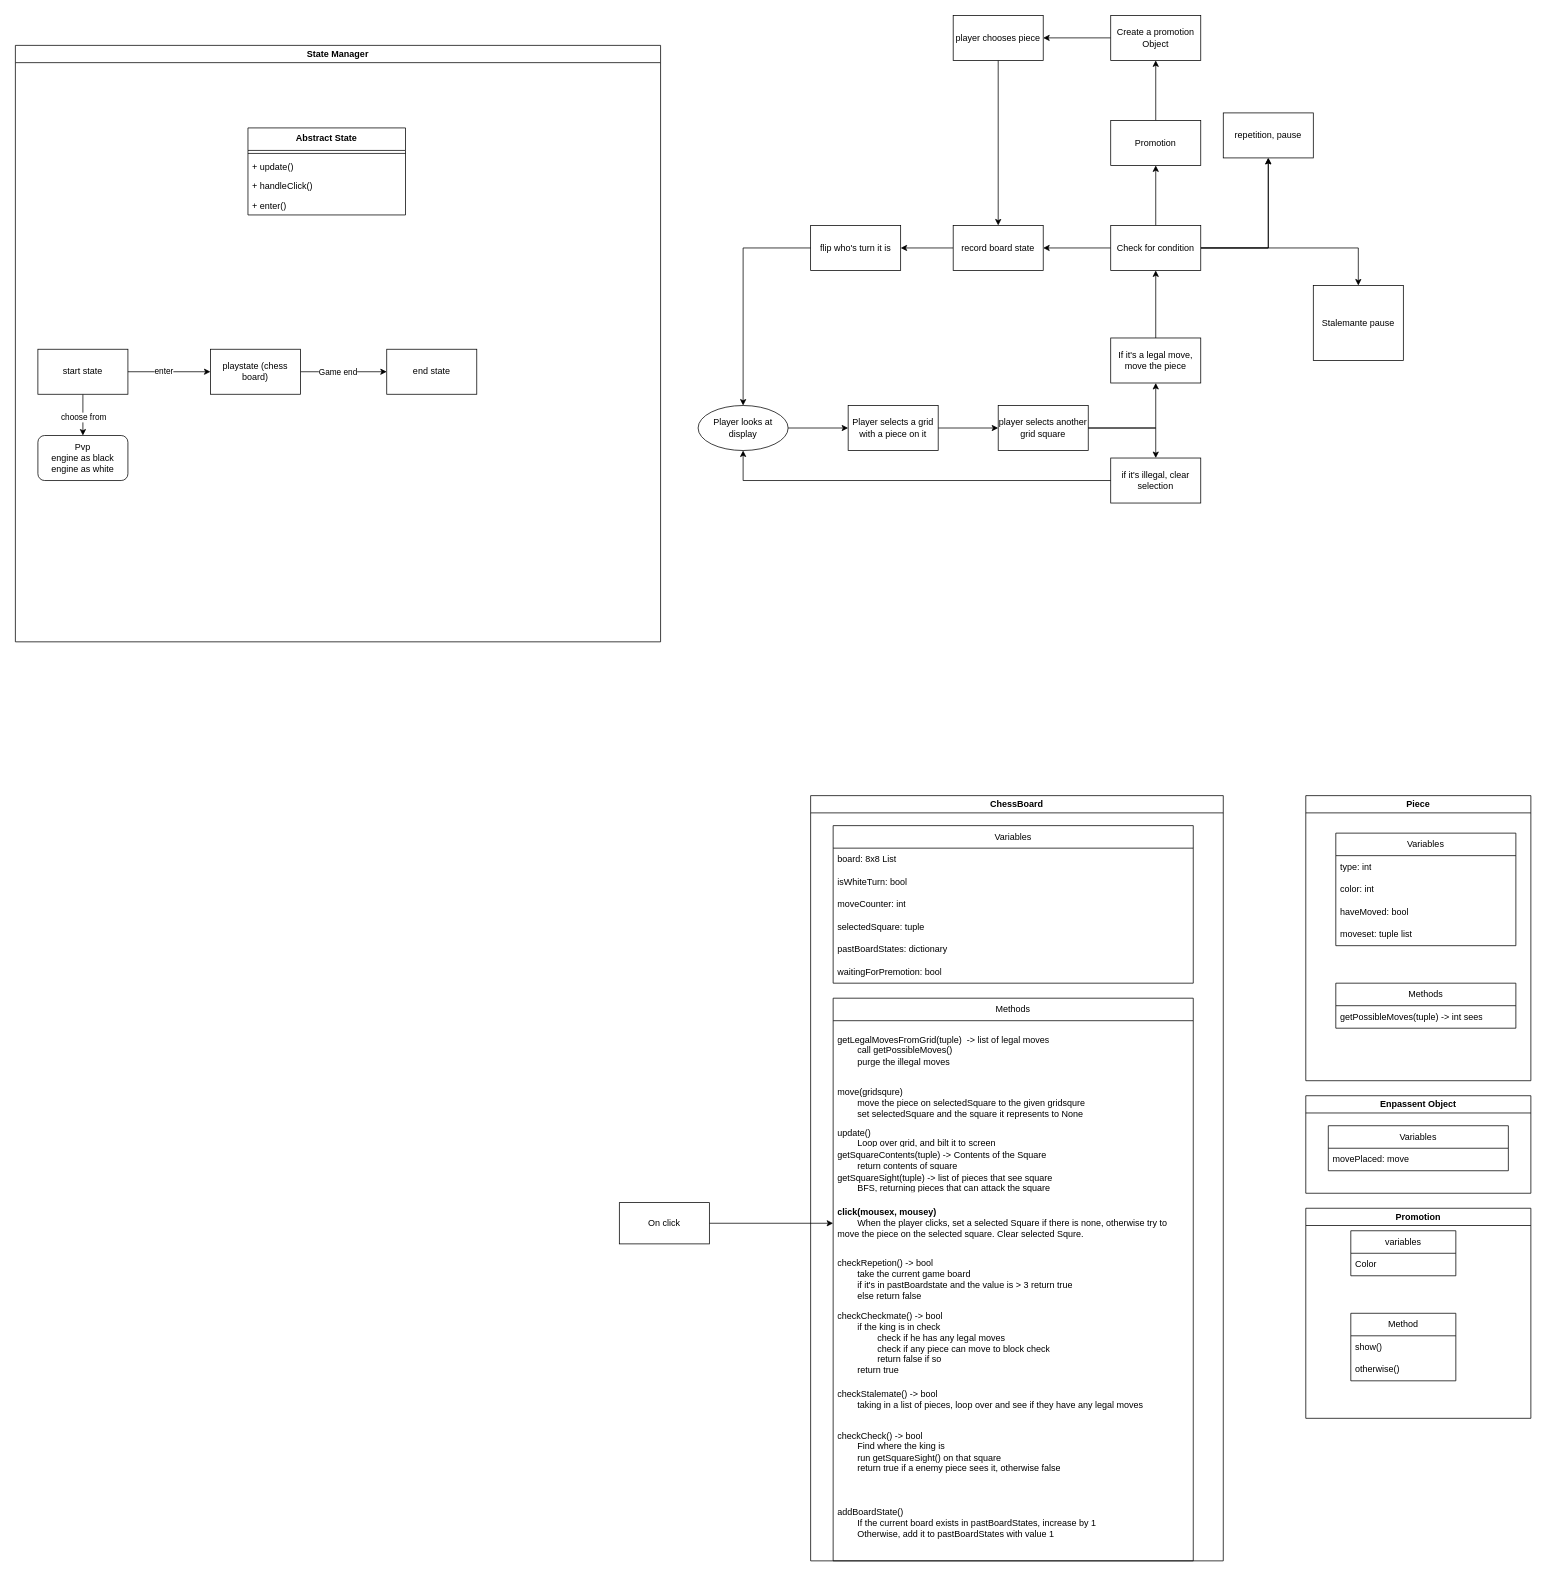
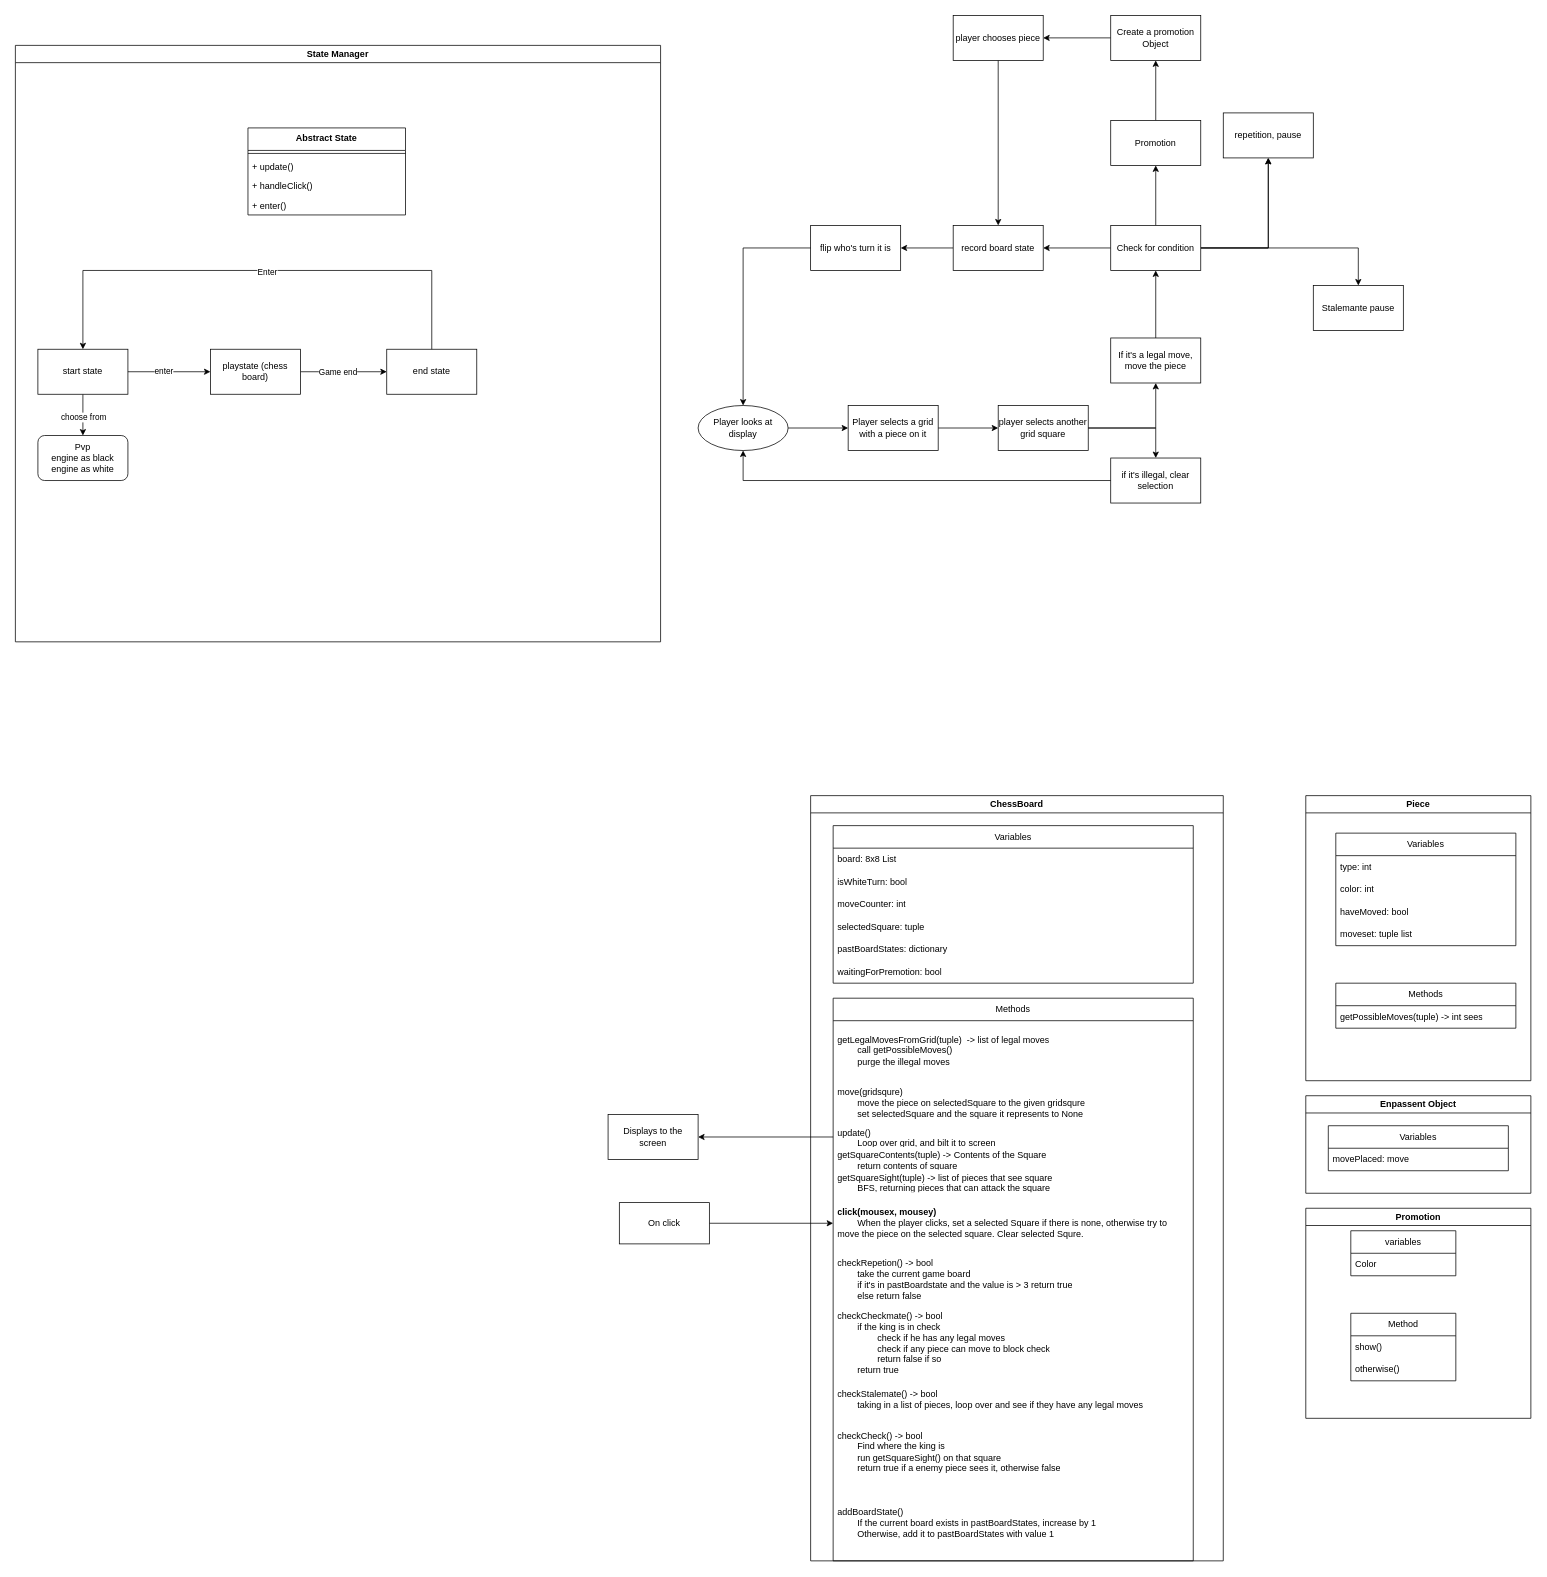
edge "end state" -> "start state": added, label "Enter"
node "Stalemante pause": size 90x75 -> 90x45
node "Displays to the screen": added
edge "update() Loop over grid, and bilt it to screen" -> "Displays to the screen": added
